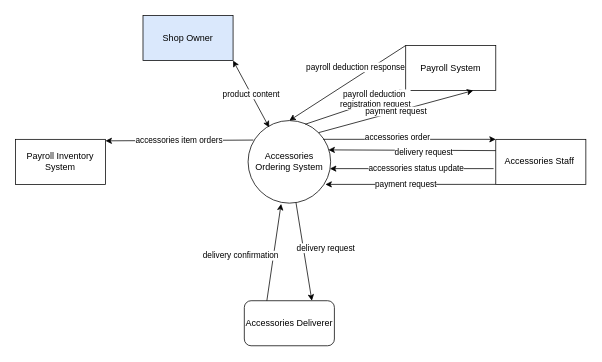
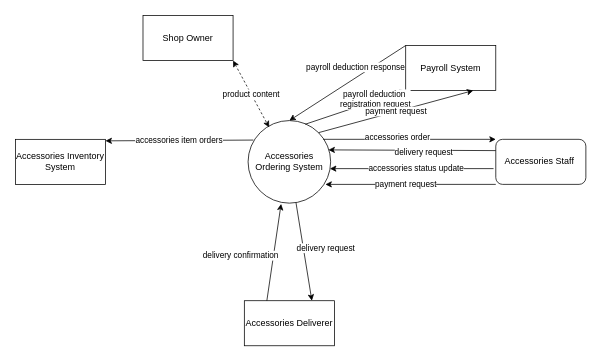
node "Shop Owner": fillcolor #dae8fc -> #ffffff
edge "Shop Owner" -- "Accessories Ordering System": style solid -> dashed
node "Payroll Inventory System": label "Payroll Inventory System" -> "Accessories Inventory System"
node "Accessories Staff": shape rectangle -> rounded rectangle
node "Accessories Deliverer": shape rounded rectangle -> rectangle
